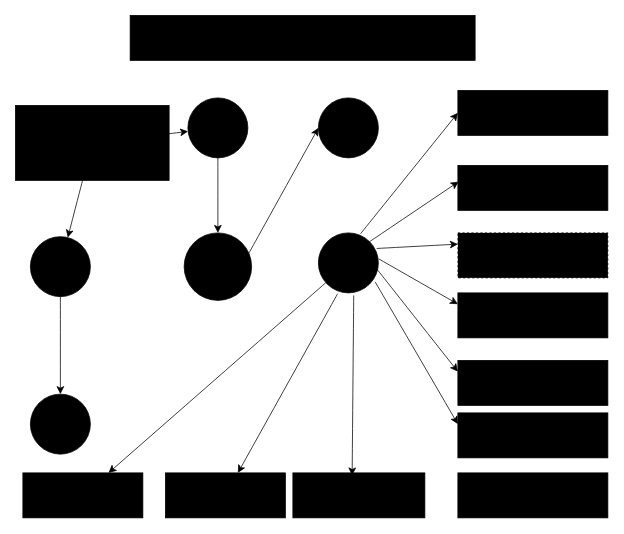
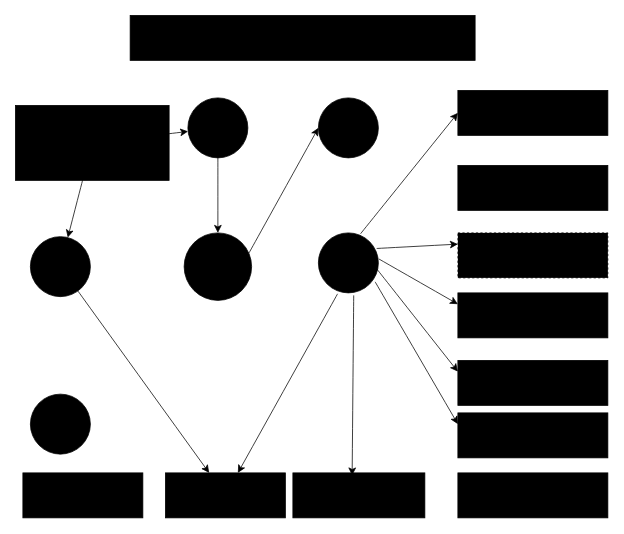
edge "Manage Modules" -> "Manage Attendence Details": removed
edge "Forgot passwaord" -> "Send E-mail to user": now "Forgot passwaord" -> "Manage roles of users"
edge "Manage Modules" -> "Manage system roles": removed
